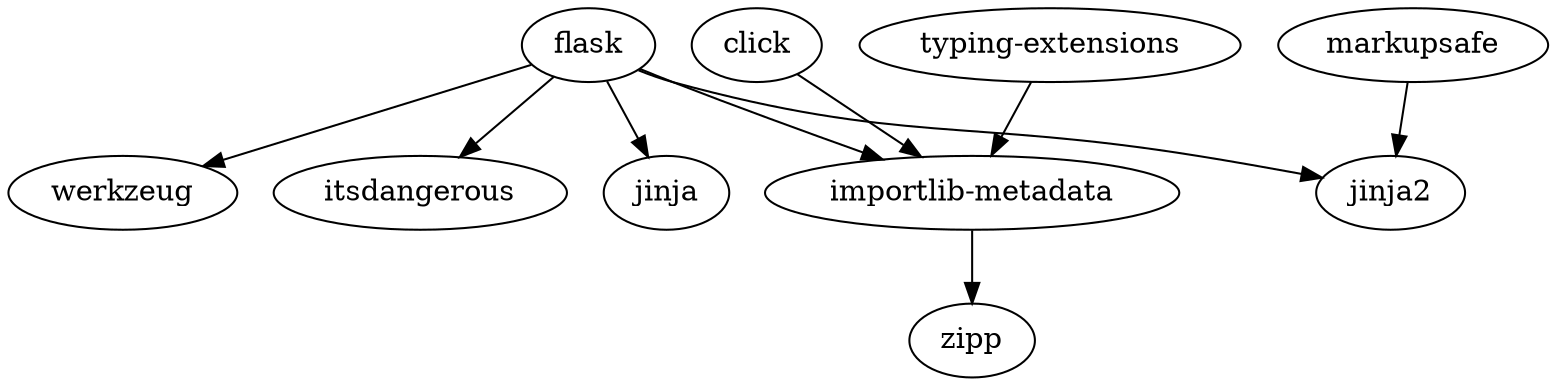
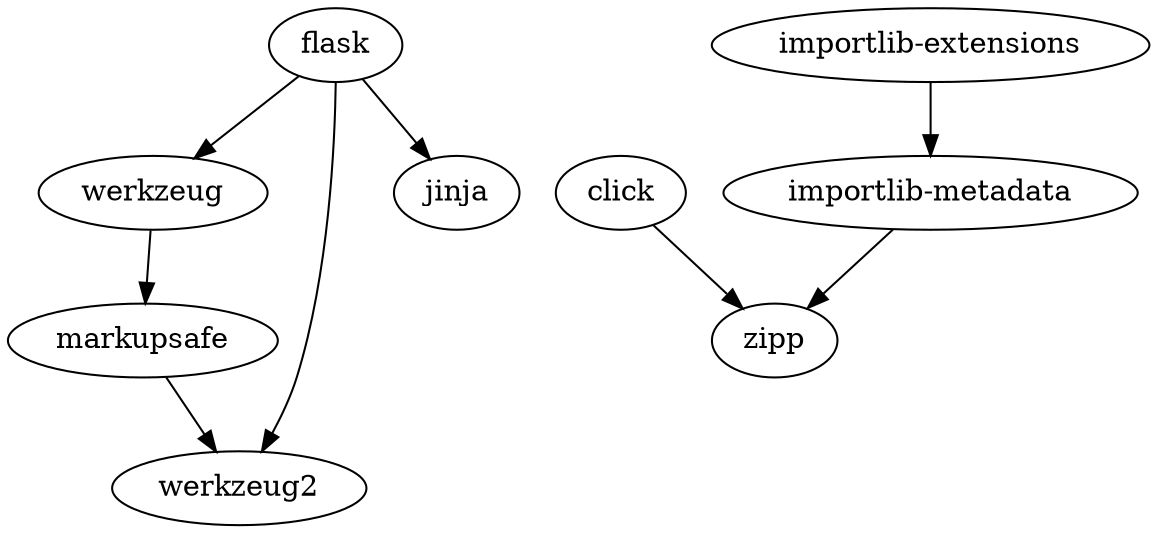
node "typing-extensions": label "typing-extensions" -> "importlib-extensions"
edge "click" -> "importlib-metadata": now "click" -> "zipp"
edge "flask" -> "importlib-metadata": removed
node "itsdangerous": removed
node "jinja2": label "jinja2" -> "werkzeug2"
edge "werkzeug" -> "markupsafe": added
